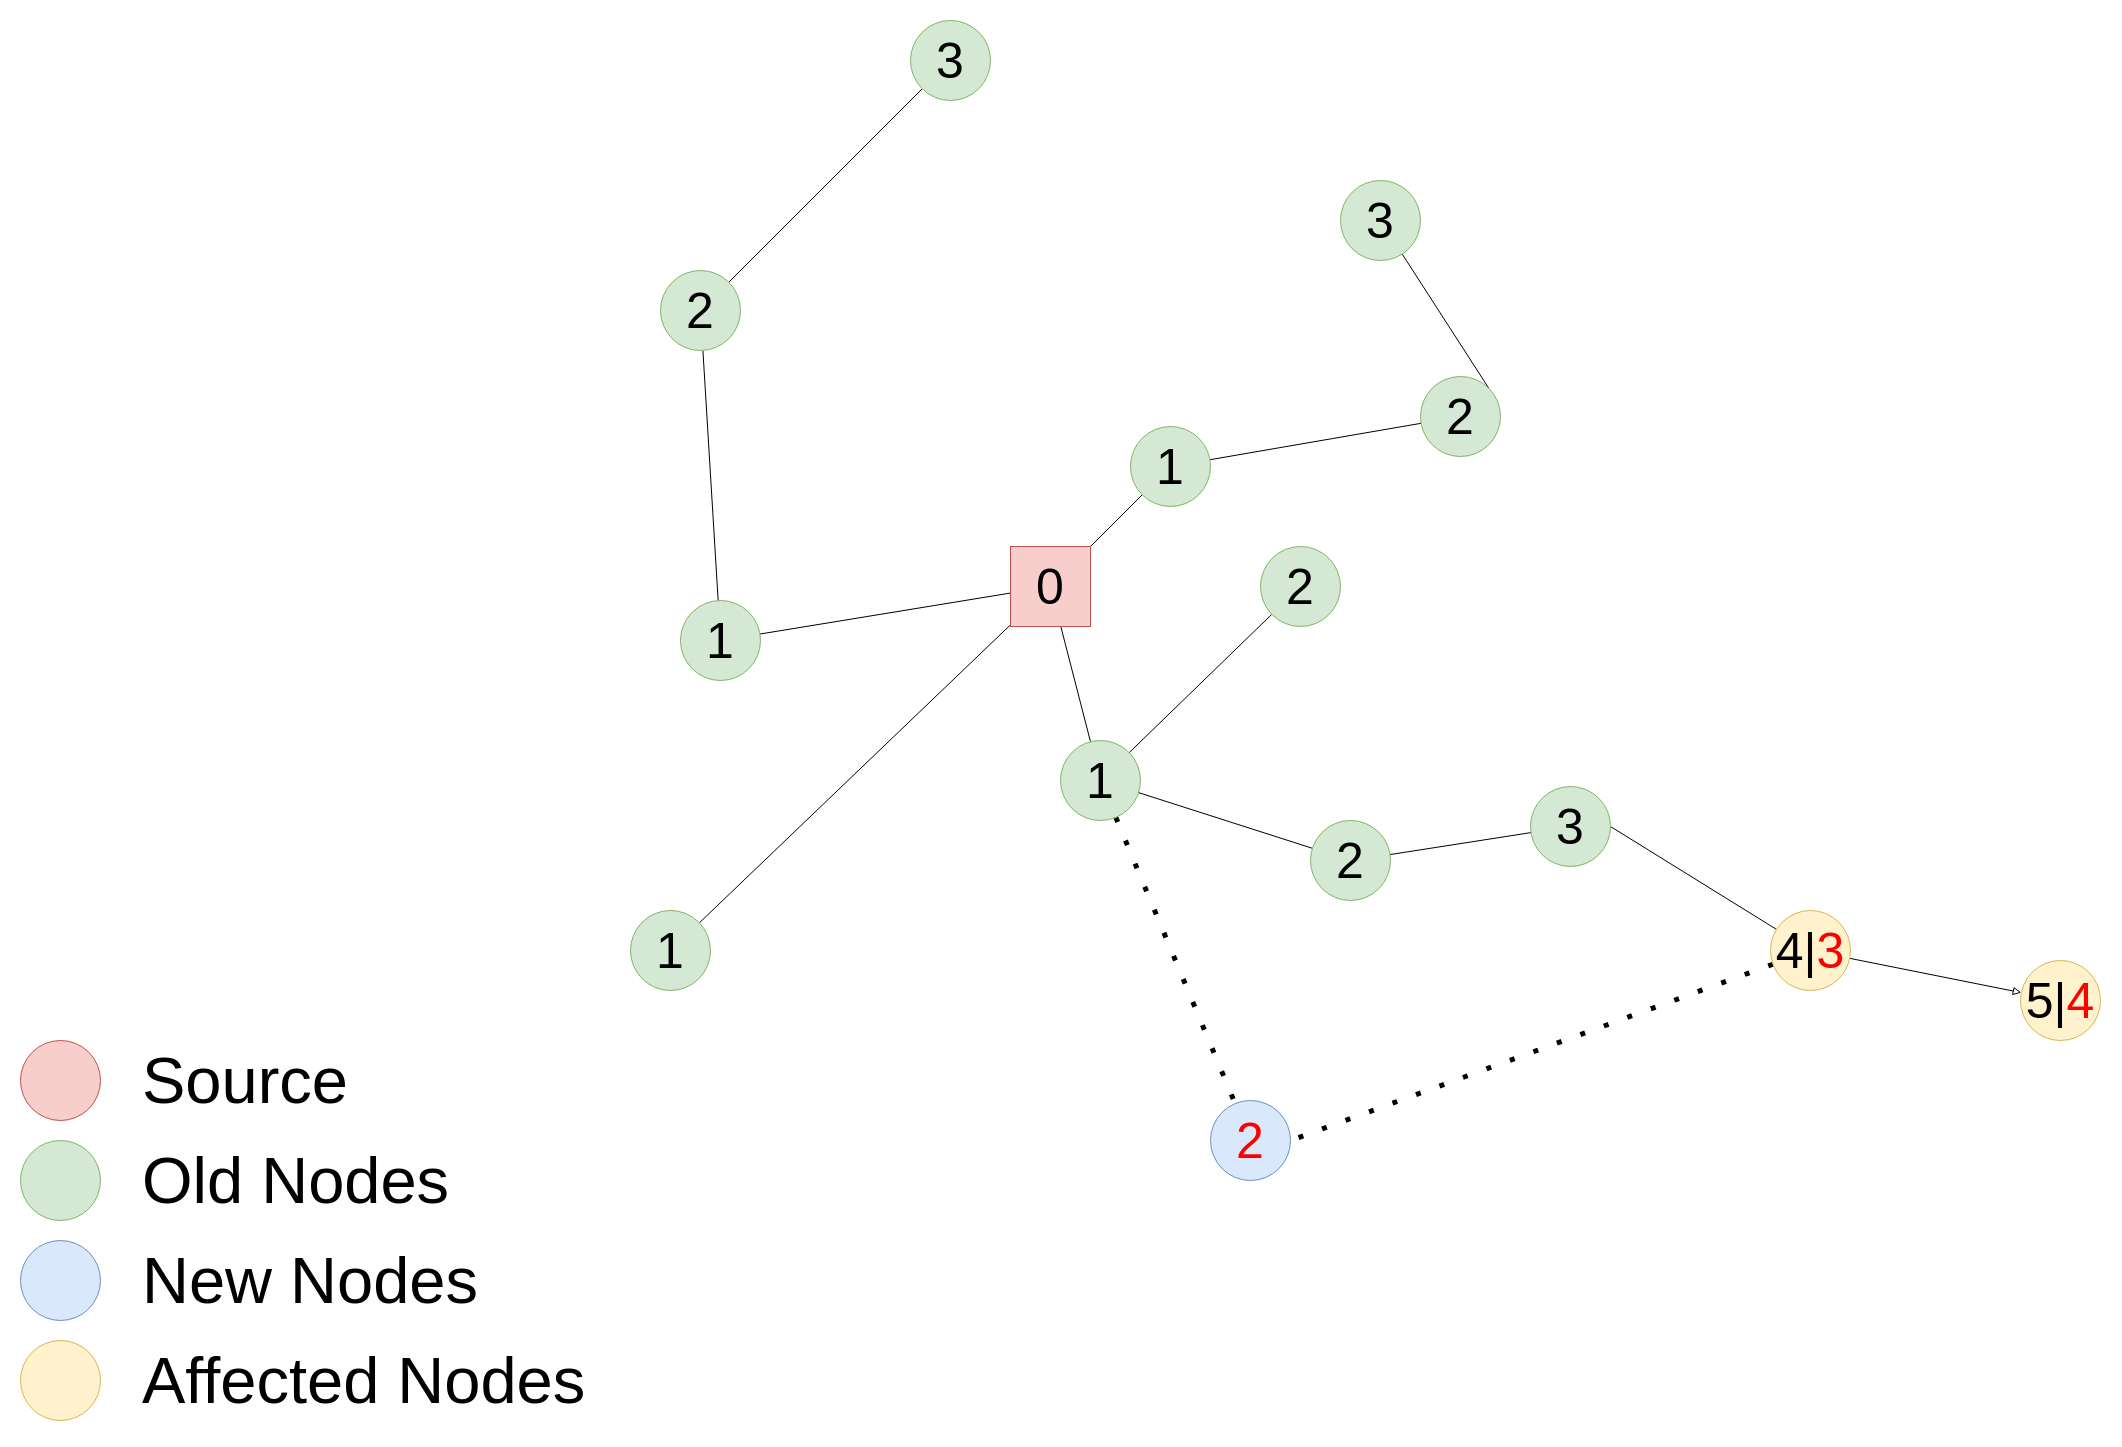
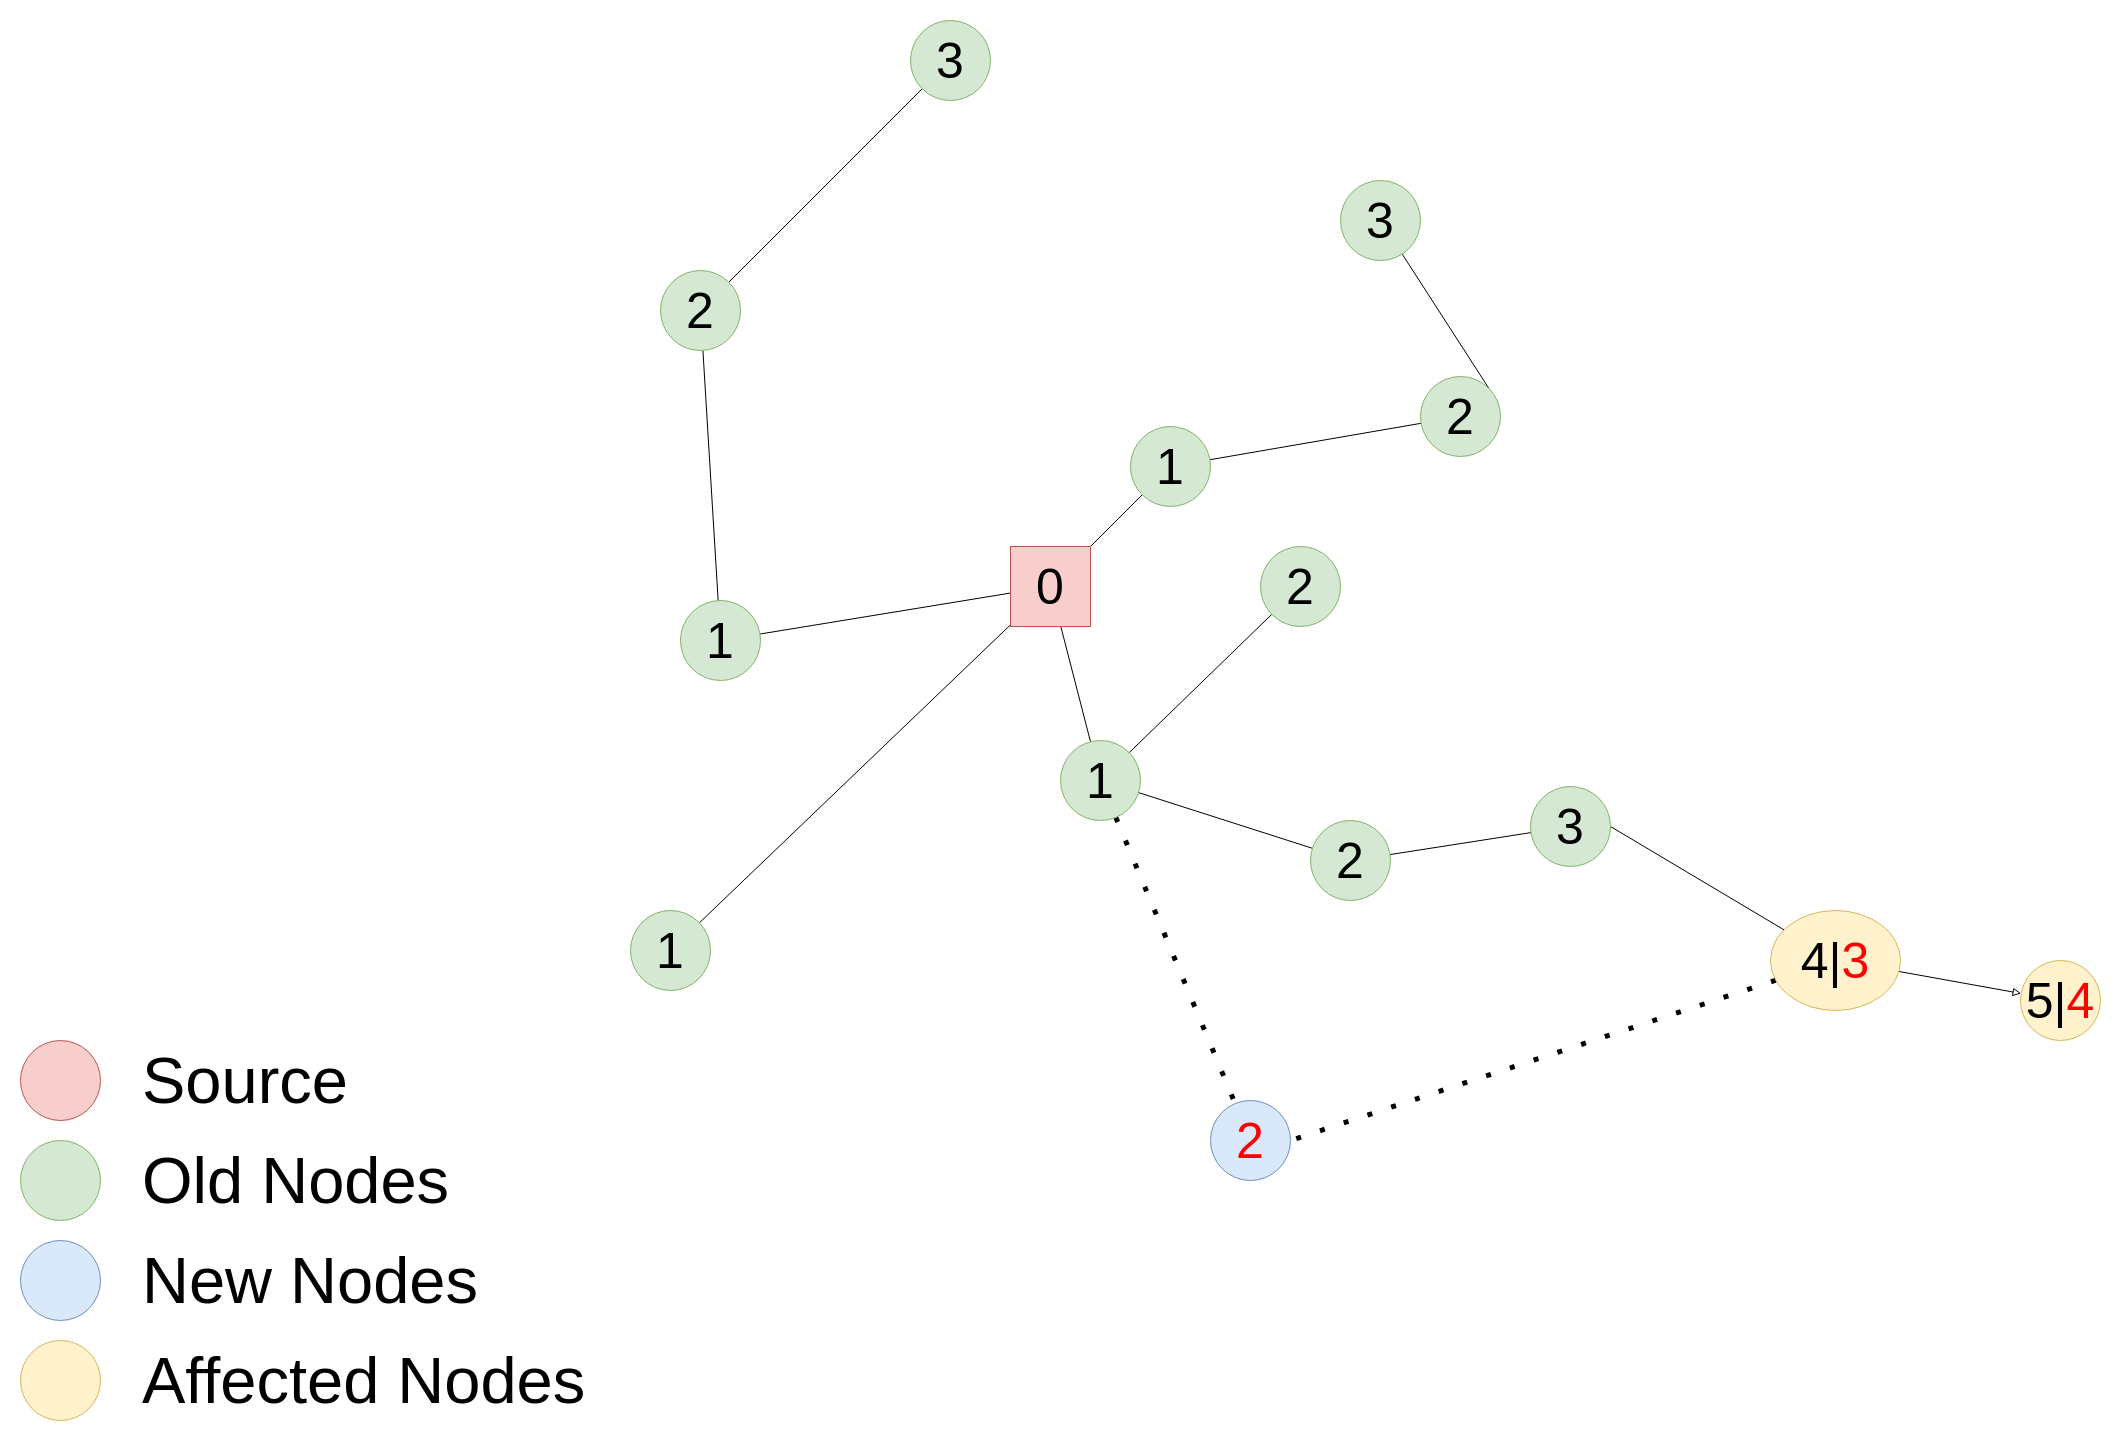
node "4|3": size 80x80 -> 130x100
